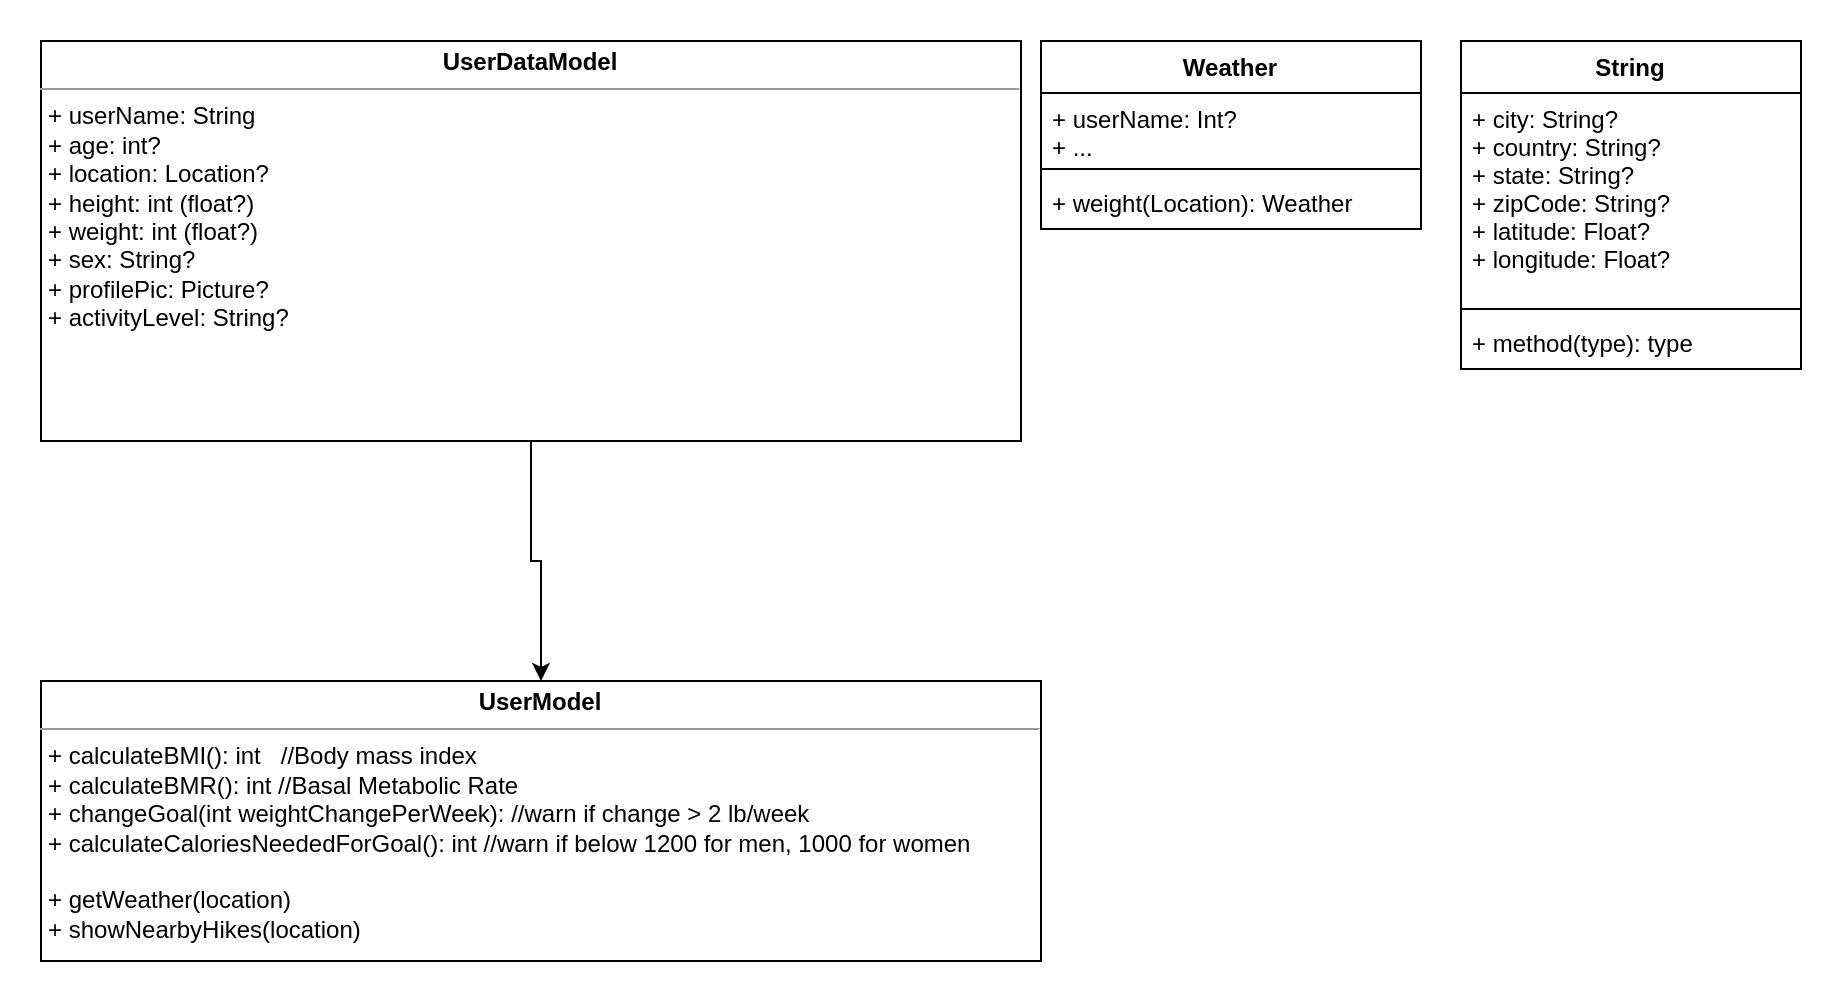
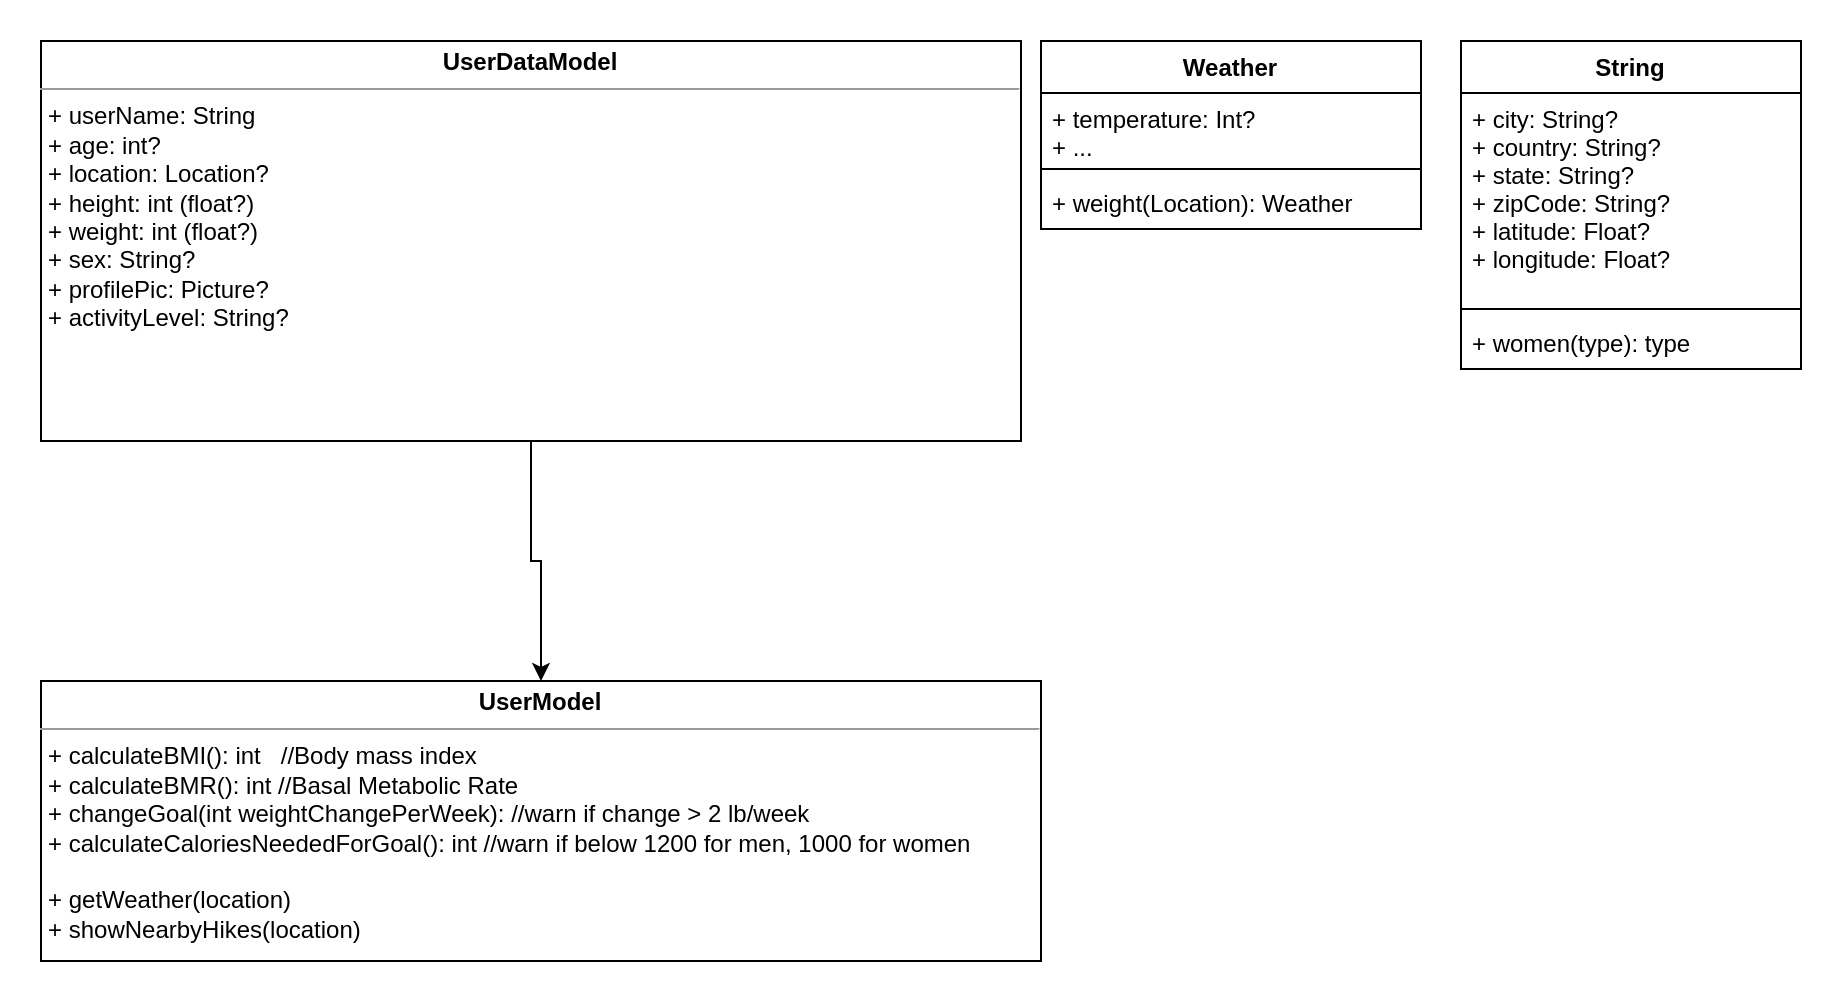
node "+ userName: Int? + ...": label "+ userName: Int? + ..." -> "+ temperature: Int? + ..."
node "+ method(type): type": label "+ method(type): type" -> "+ women(type): type"
